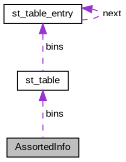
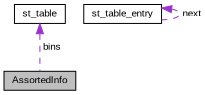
edge "st_table" -> "st_table_entry": removed, label "bins"
